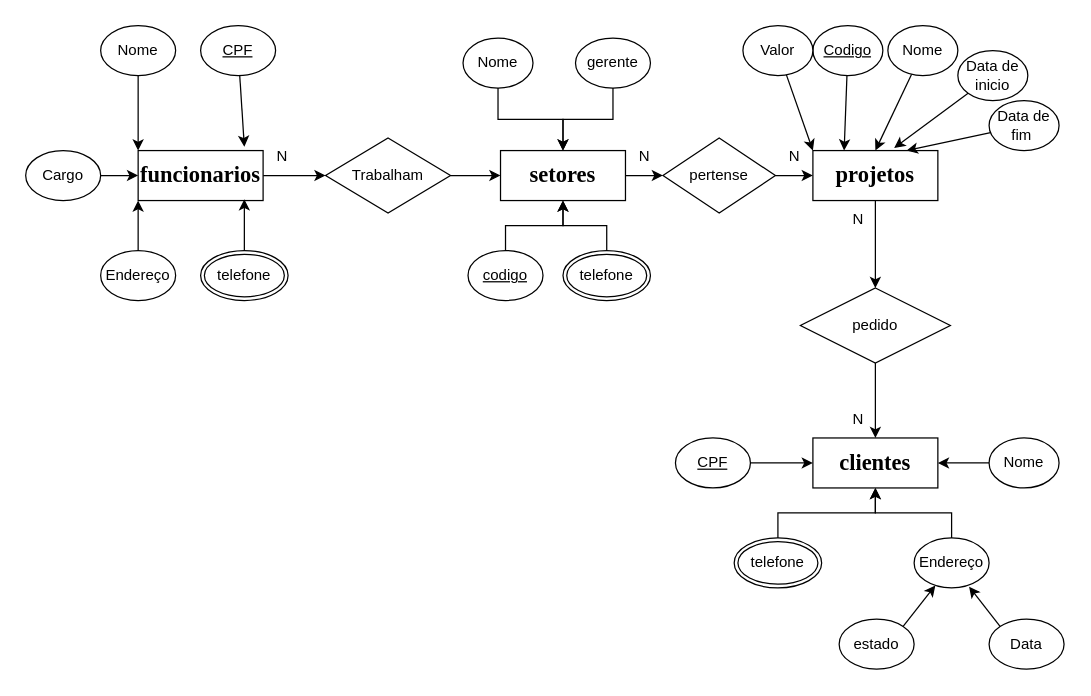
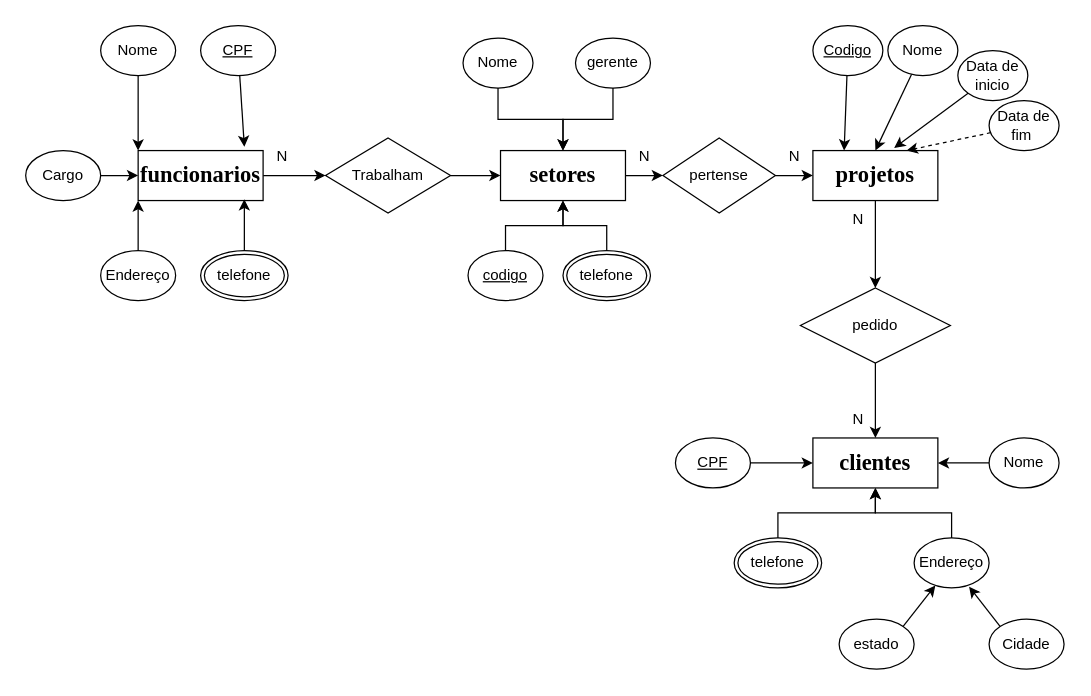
node "Valor": removed
edge "Valor" -> "projetos": removed
edge "Data de fim" -> "projetos": style solid -> dashed
node "Data": label "Data" -> "Cidade"
